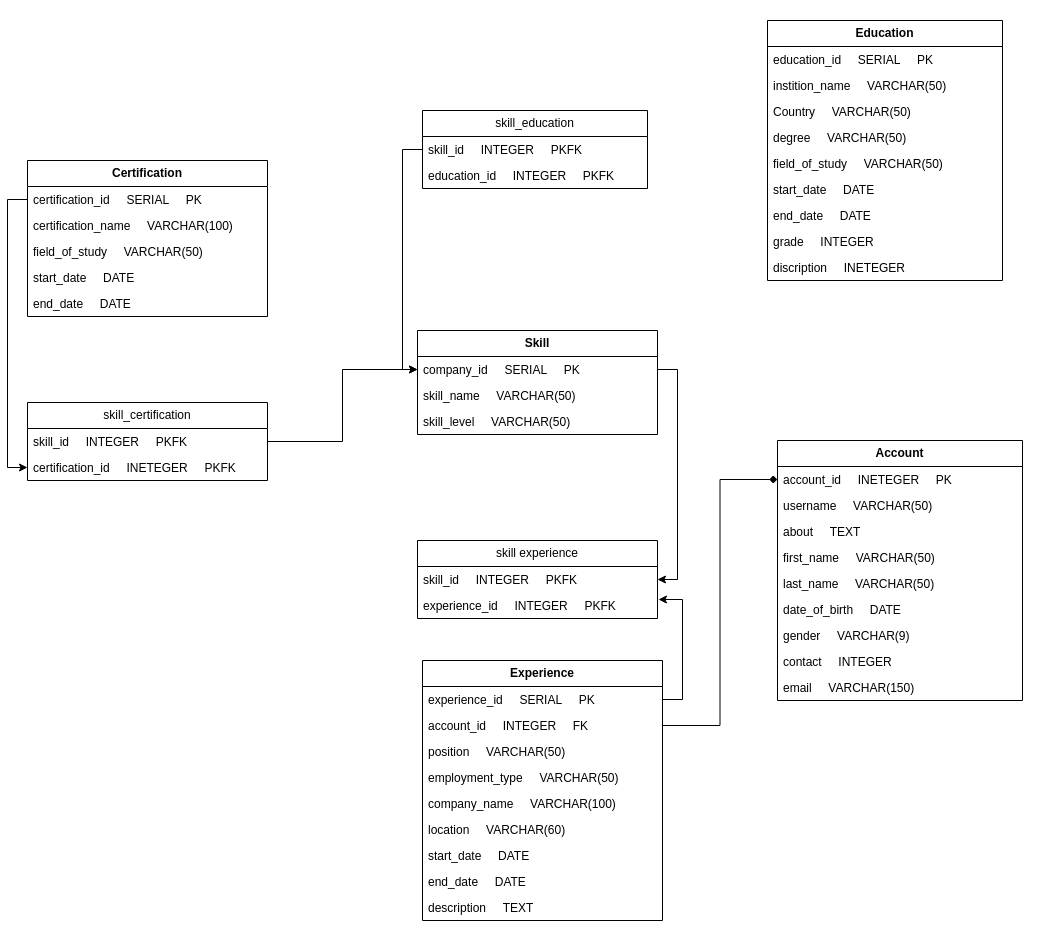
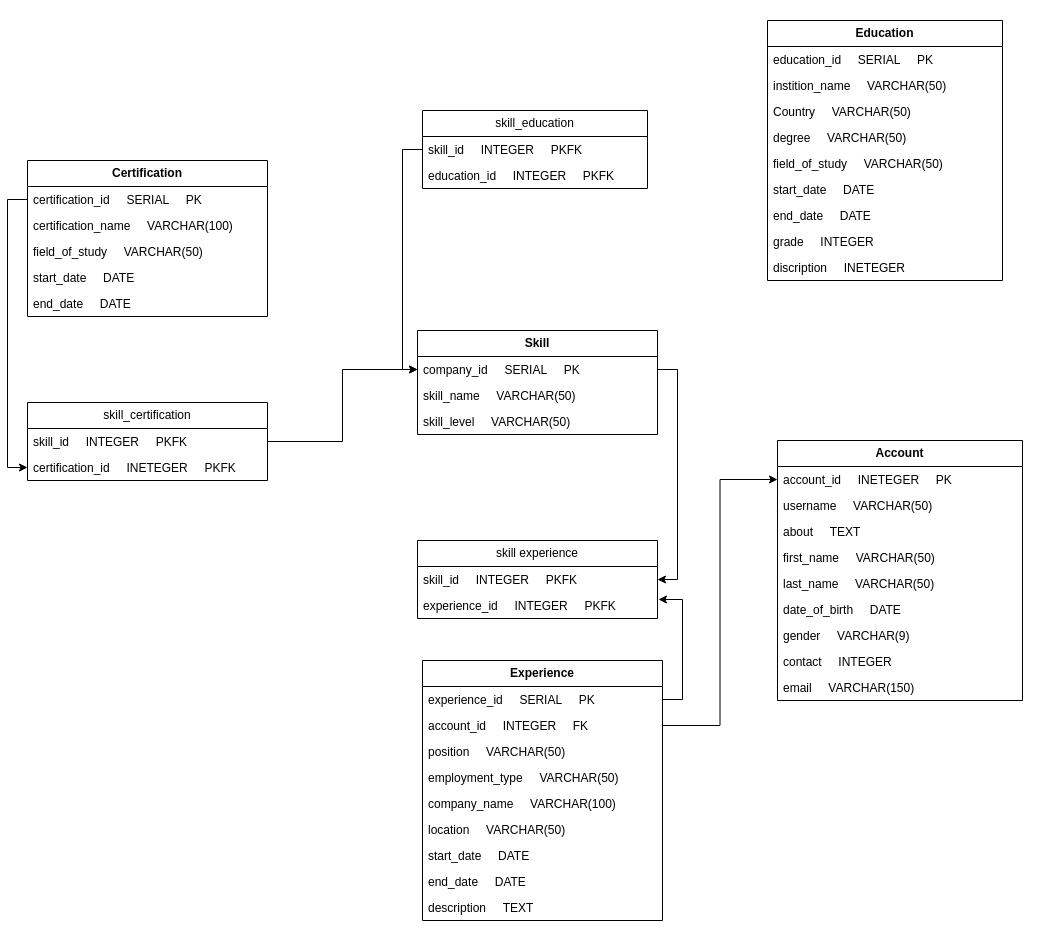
edge "account_id INTEGER FK" -> "account_id INETEGER PK": arrowhead diamond -> classic
node "location VARCHAR(60)": label "location VARCHAR(60)" -> "location VARCHAR(50)"
